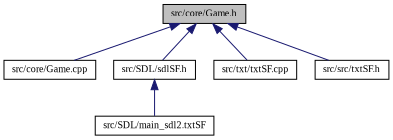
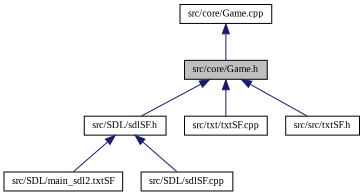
edge "src/core/Game.cpp" -> "src/core/Game.h": reversed
node "src/SDL/sdlSF.cpp": added
